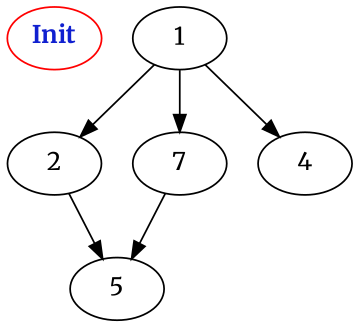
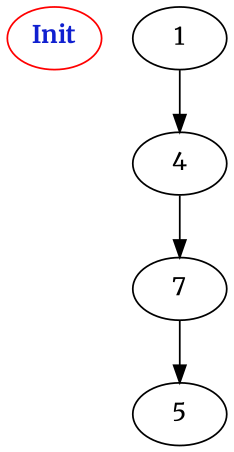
edge "1" -> "7": now "4" -> "7"
node "2": removed
